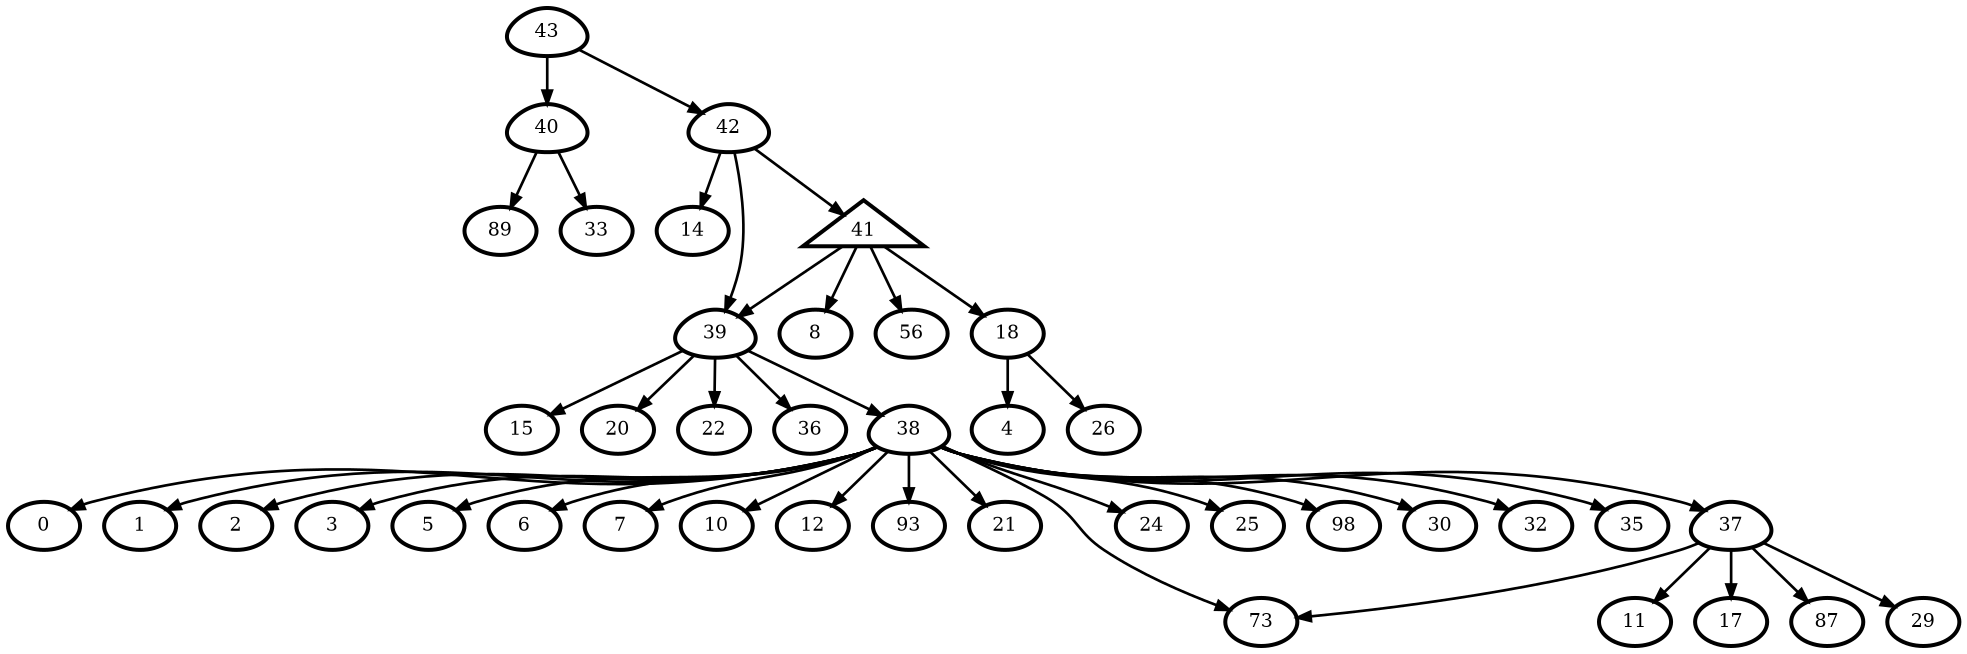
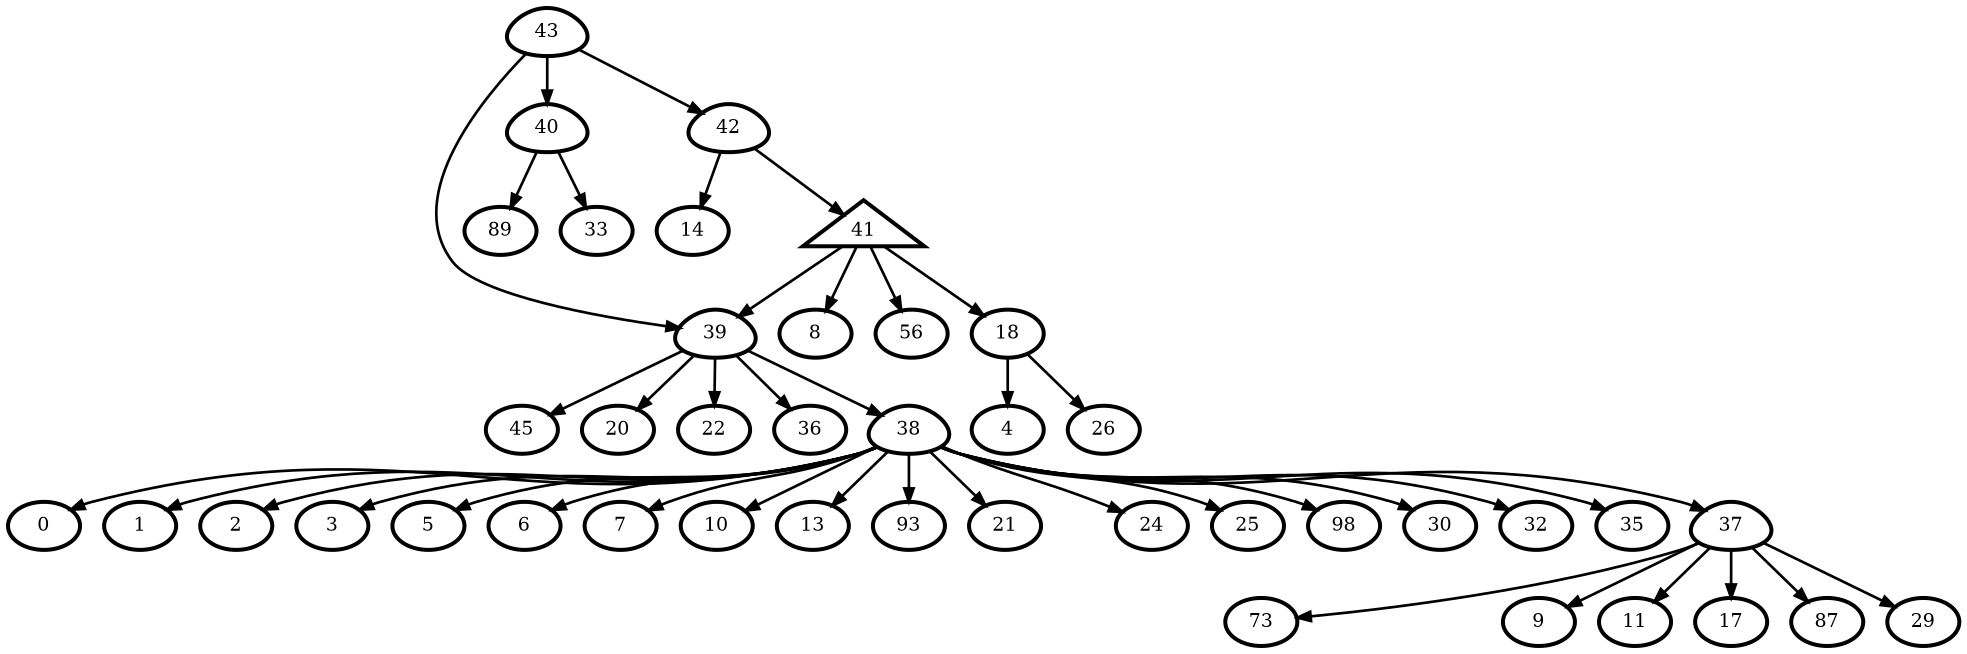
edge "42" -> "39": now "43" -> "39"
node "15": label "15" -> "45"
node "12": label "12" -> "13"
edge "38" -> "73": removed
node "9": added
